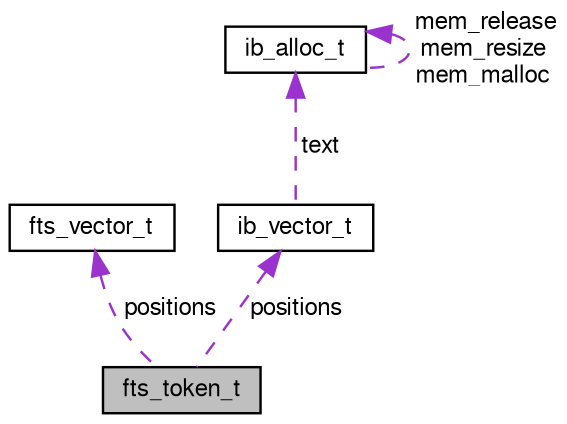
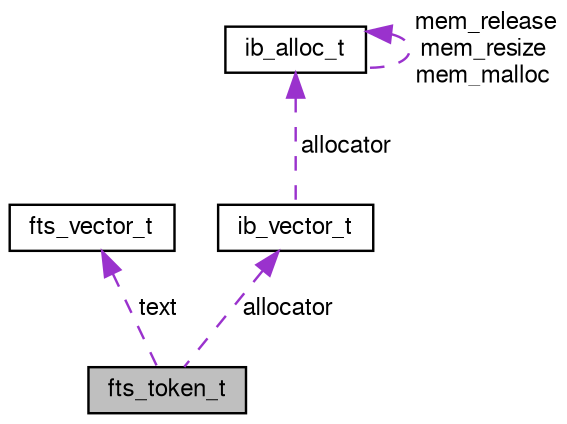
edge "ib_vector_t" -> "ib_alloc_t": label " text" -> " allocator"
edge "fts_token_t" -> "fts_vector_t": label " positions" -> " text"
edge "fts_token_t" -> "ib_vector_t": label " positions" -> " allocator"
